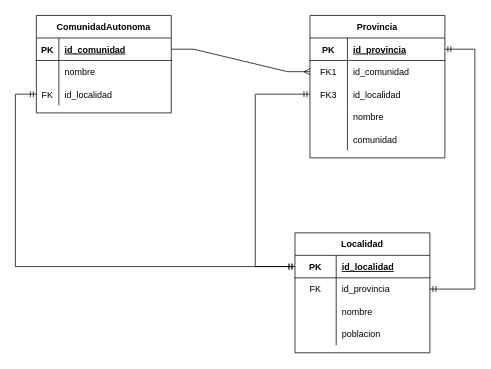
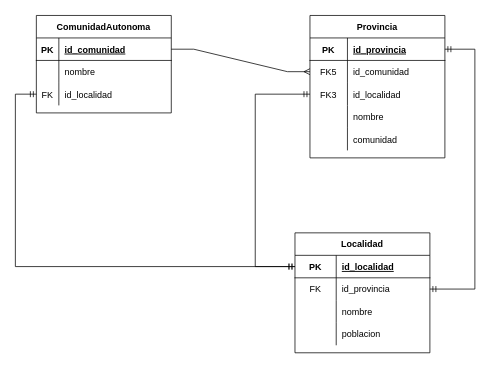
node "FK1": label "FK1" -> "FK5"
